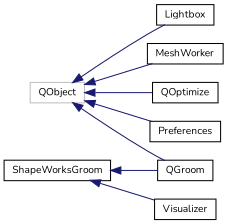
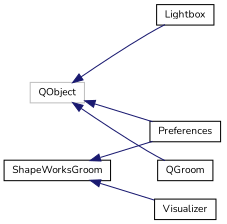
node "MeshWorker": removed
node "QOptimize": removed
edge "QGroom" -> "ShapeWorksGroom": now "Preferences" -> "ShapeWorksGroom"
